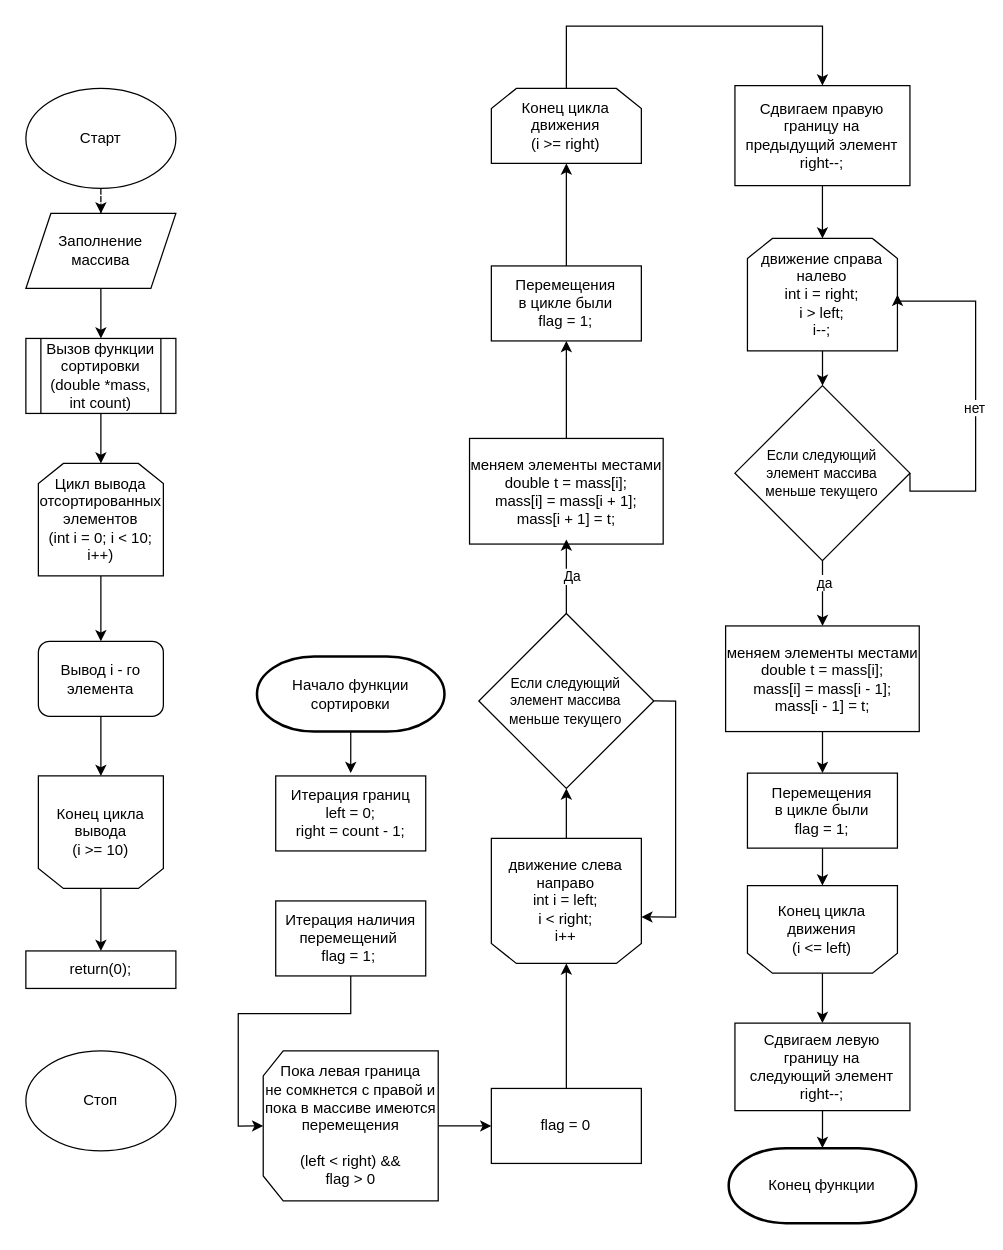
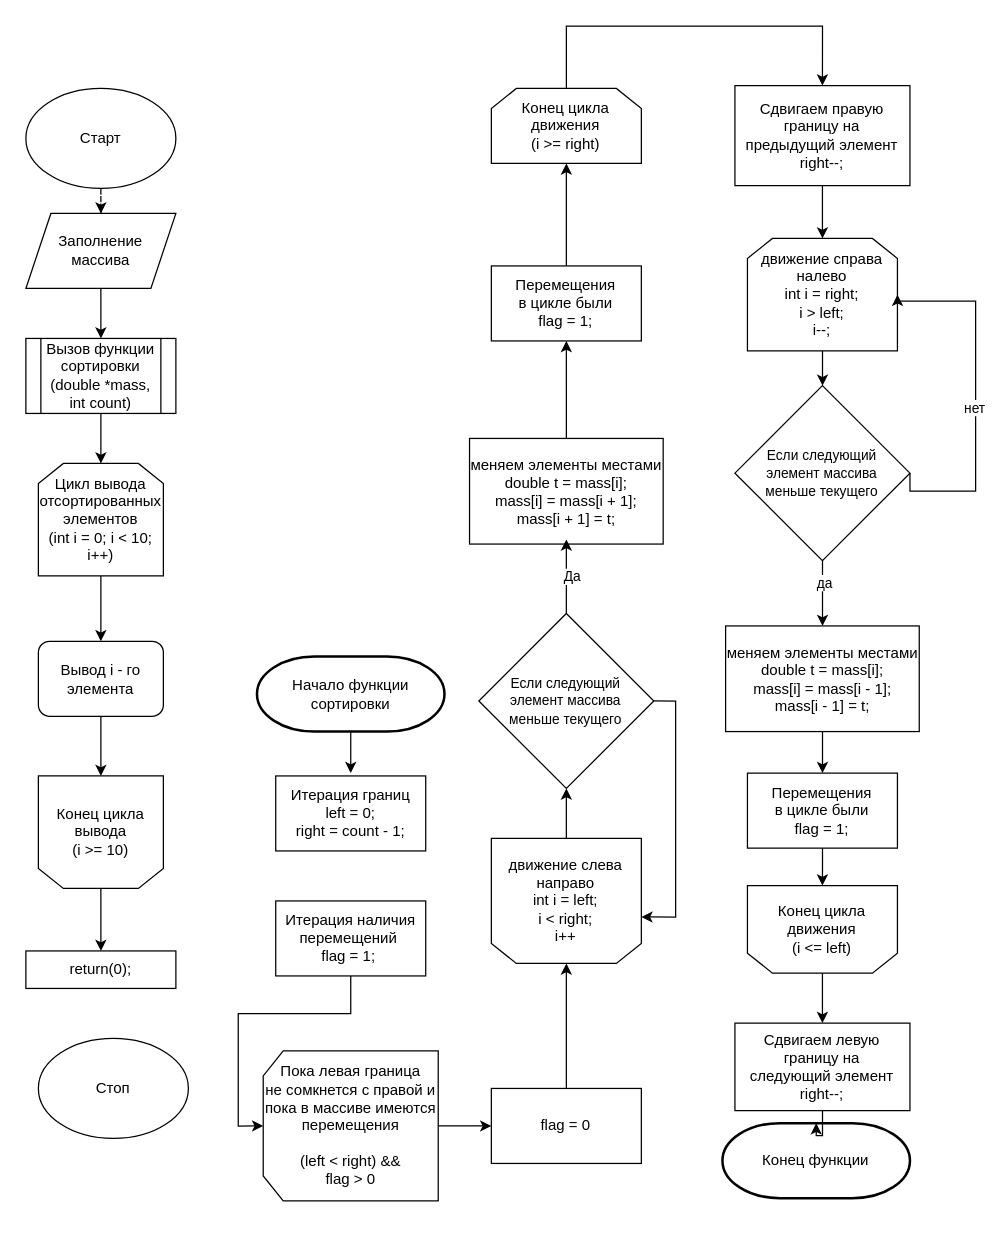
node "Стоп": moved (101, 1101) -> (113, 1088)
node "Конец функции": moved (822, 1186) -> (816, 1161)
